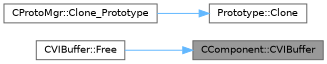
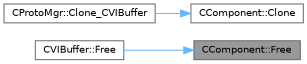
node "CProtoMgr::Clone_Prototype": label "CProtoMgr::Clone_Prototype" -> "CProtoMgr::Clone_CVIBuffer"
node "Prototype::Clone": label "Prototype::Clone" -> "CComponent::Clone"
node "CComponent::CVIBuffer": label "CComponent::CVIBuffer" -> "CComponent::Free"
